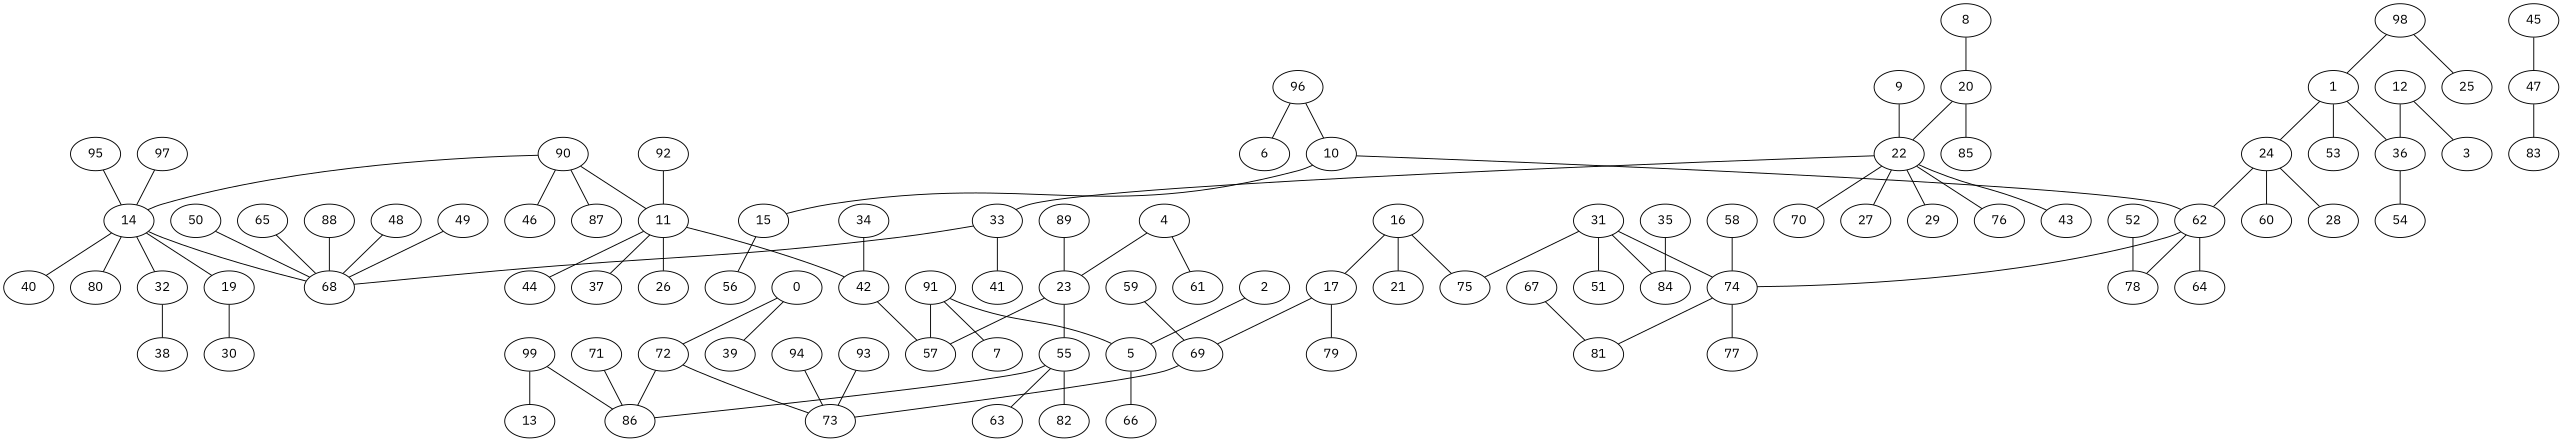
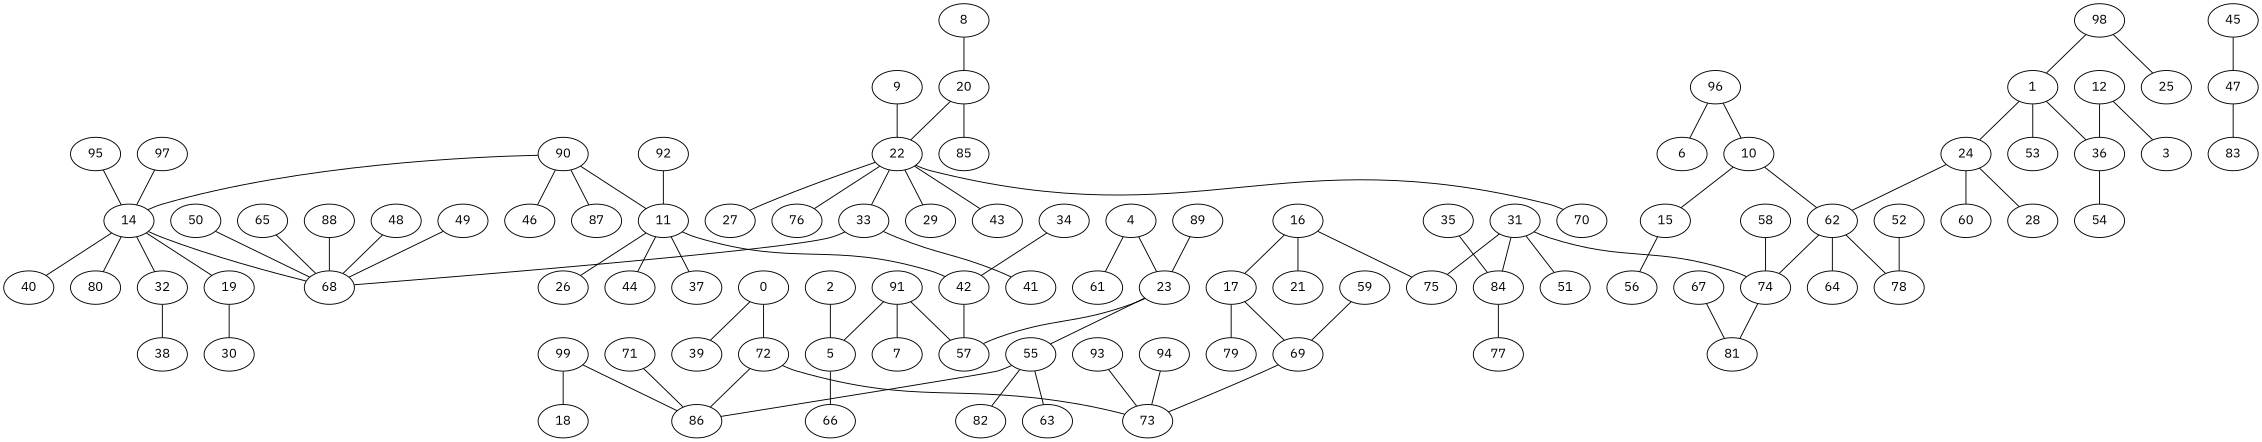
edge "74" -- "77": now "84" -- "77"
node "13": label "13" -> "18"
